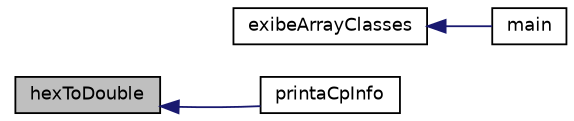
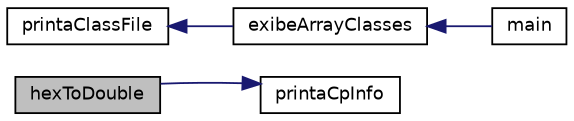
node "printaClassFile": added
edge "printaCpInfo" -> "hexToDouble": reversed
